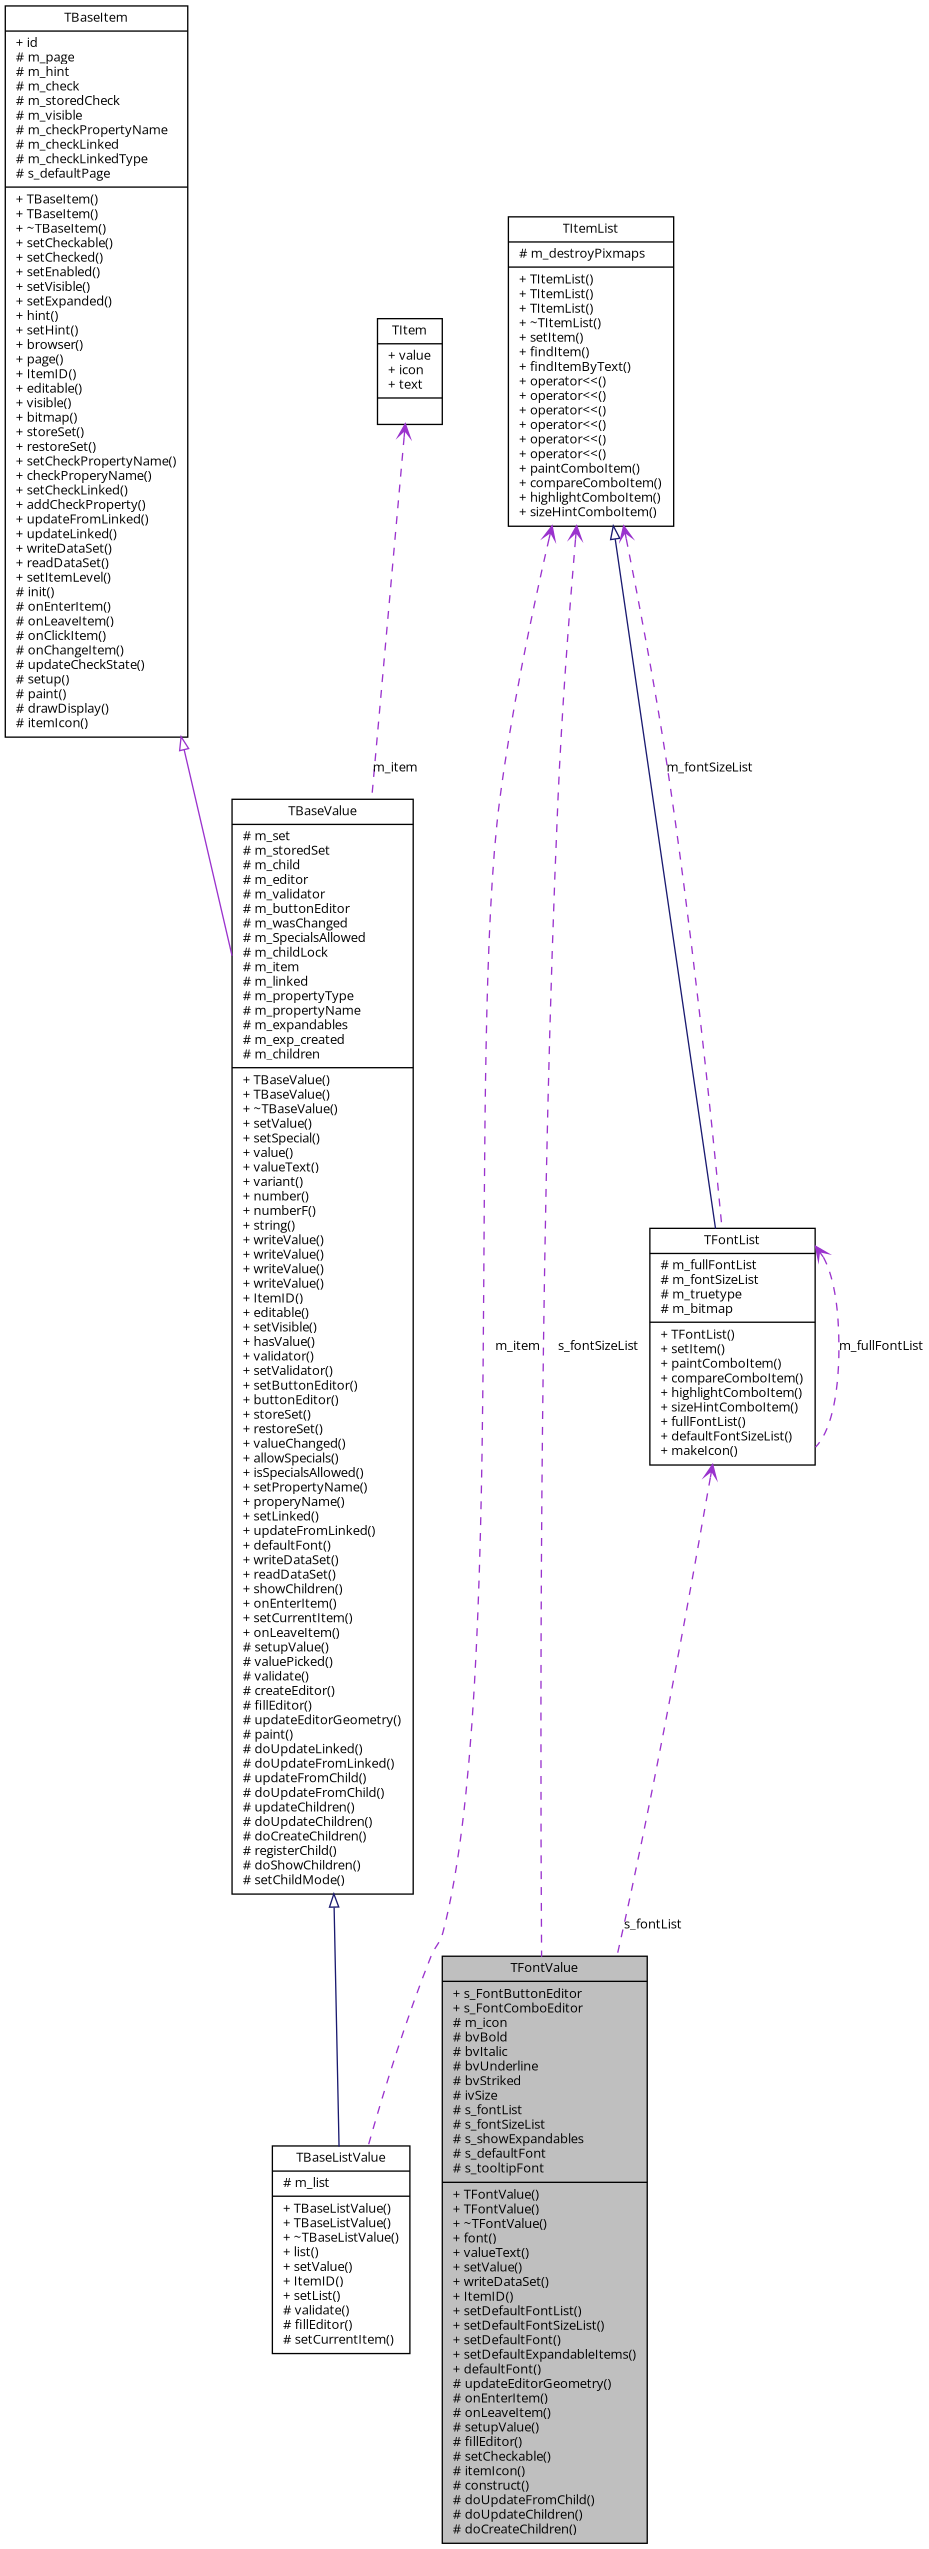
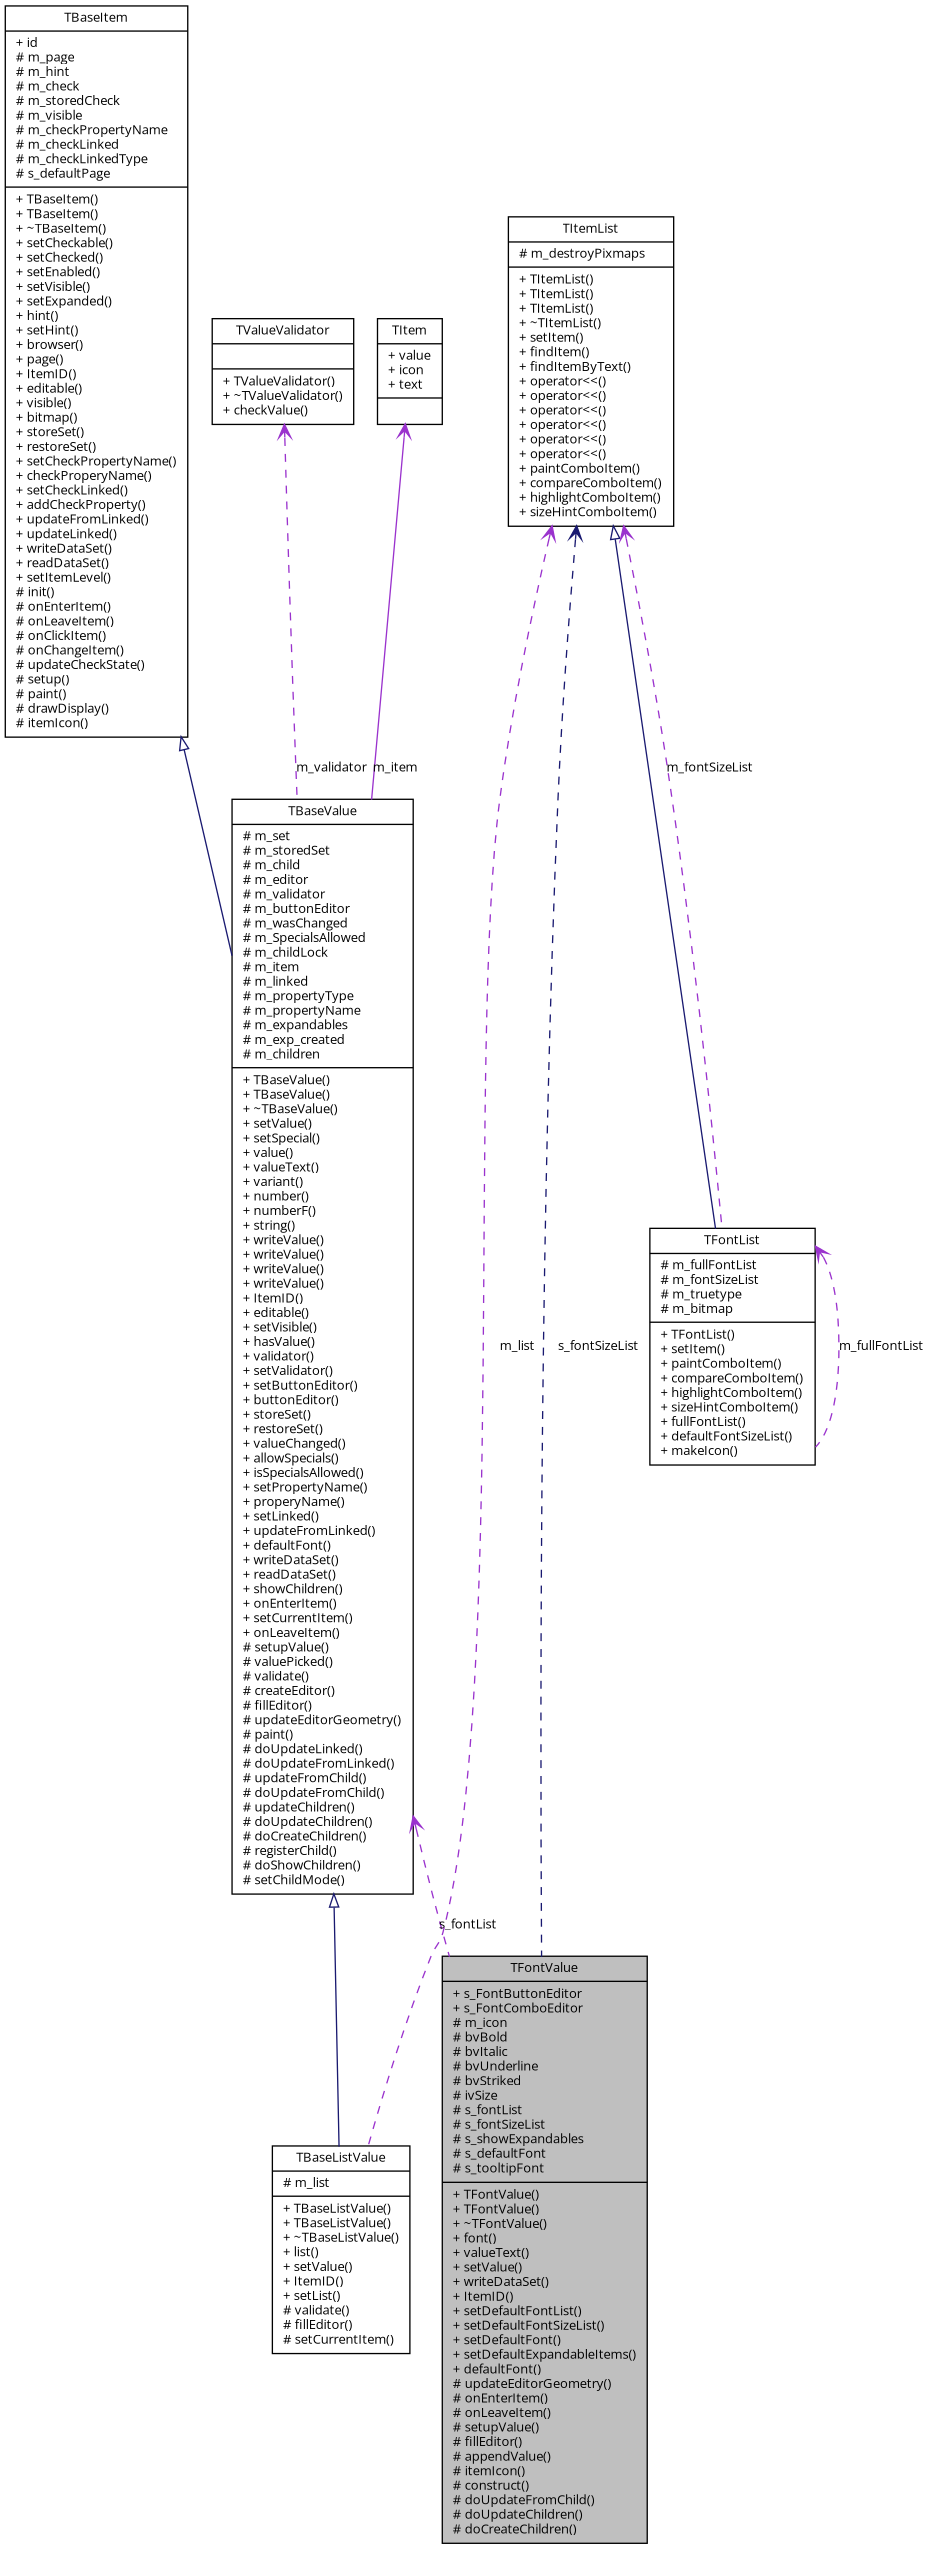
node "TValueValidator": added
edge "TBaseValue" -> "TItem": style dashed -> solid
edge "TBaseValue" -> "TBaseItem": color darkorchid3 -> midnightblue
edge "TFontValue" -> "TItemList": color darkorchid3 -> midnightblue
edge "TBaseListValue" -> "TItemList": label "m_item" -> "m_list"
edge "TFontValue" -> "TFontList": now "TFontValue" -> "TBaseValue"
node "TFontValue": text "# setCheckable()" -> "# appendValue()"
